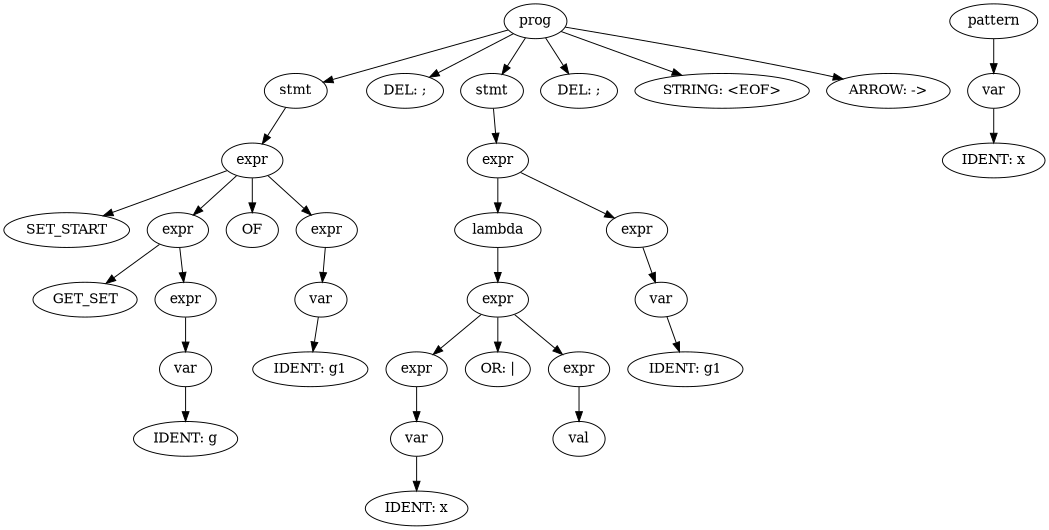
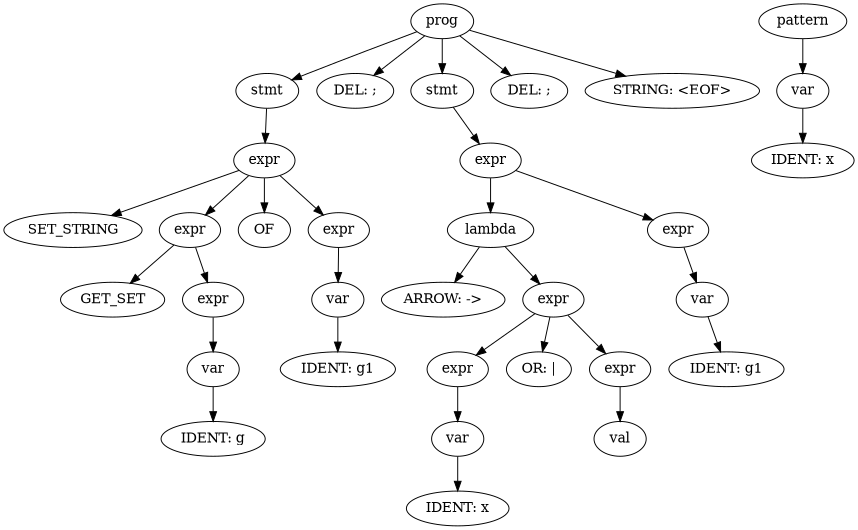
edge "prog" -> "ARROW: ->": now "lambda" -> "ARROW: ->"
node "SET_START": label "SET_START" -> "SET_STRING"
